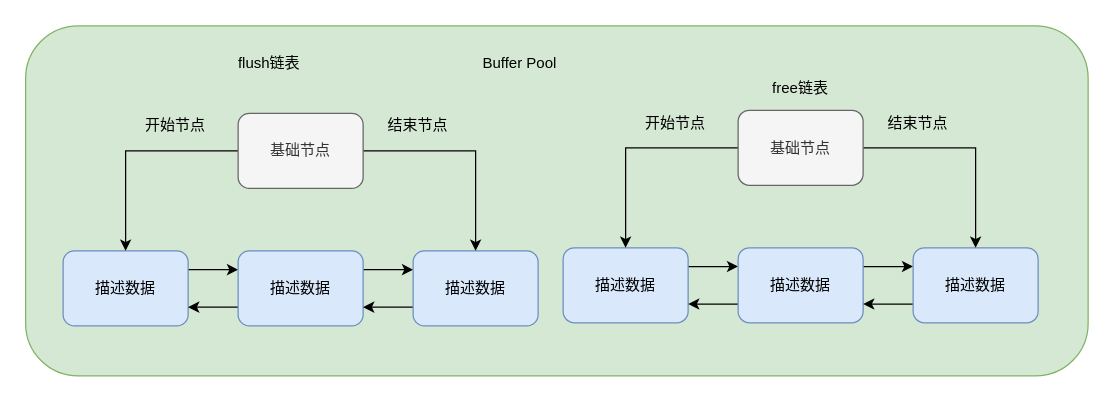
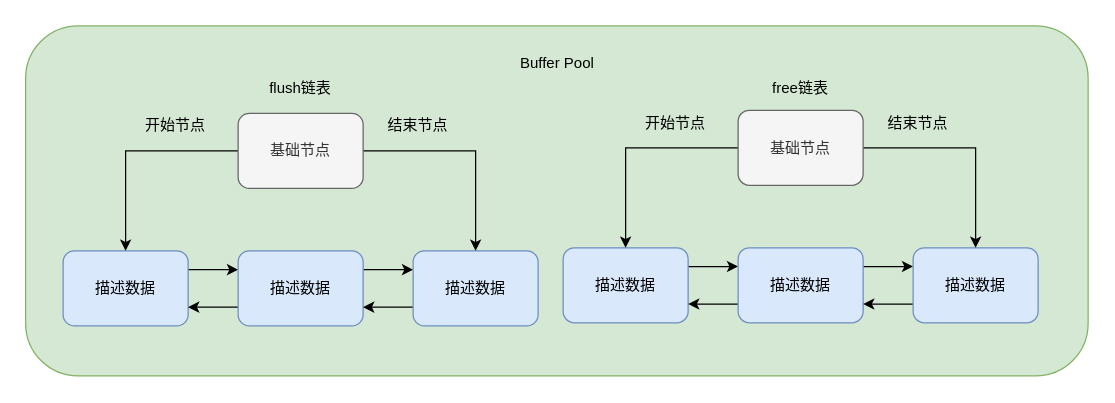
node "flush链表": moved (269, 63) -> (301, 88)
node "Buffer Pool": moved (519, 63) -> (557, 63)
